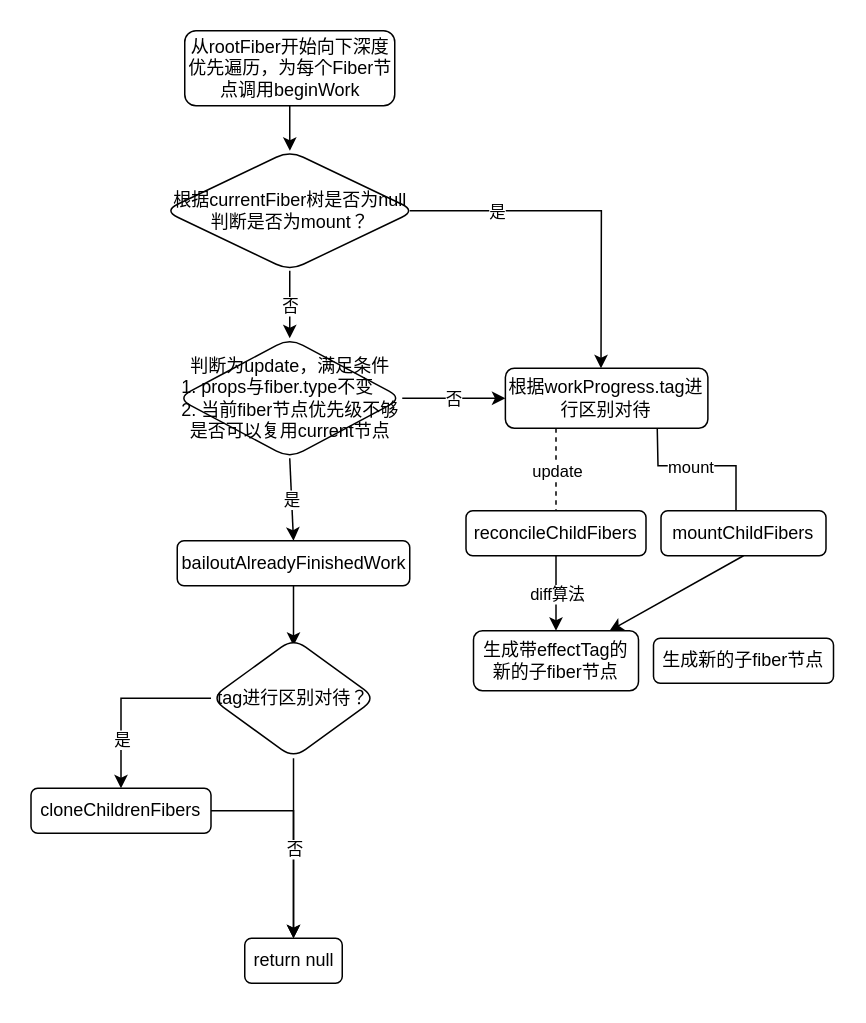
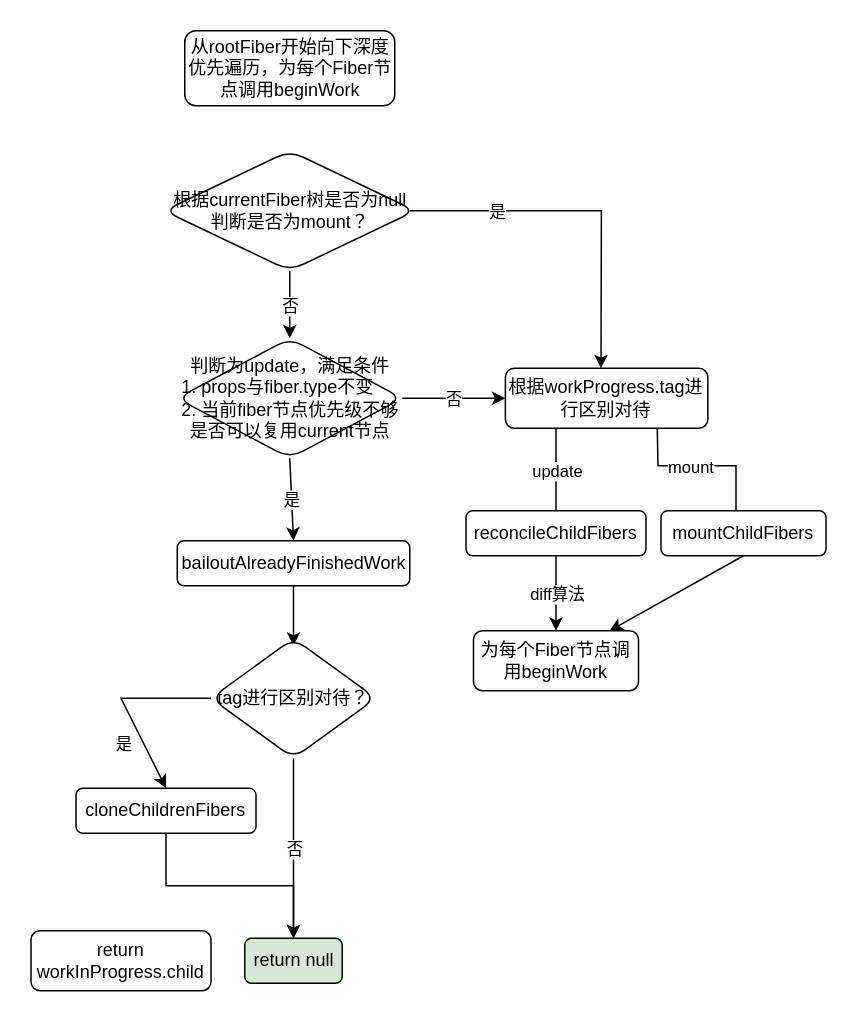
edge "从rootFiber开始向下深度优先遍历，为每个Fiber节点调用beginWork" -> "根据currentFiber树是否为null判断是否为mount？": removed
edge "根据workProgress.tag进行区别对待" -- "reconcileChildFibers": style dashed -> solid
node "生成带effectTag的新的子fiber节点": label "生成带effectTag的新的子fiber节点" -> "为每个Fiber节点调用beginWork"
node "生成新的子fiber节点": removed
node "cloneChildrenFibers": moved (121, 811) -> (166, 811)
node "return workInProgress.child": added
node "return null": fillcolor #ffffff -> #d5e8d4
